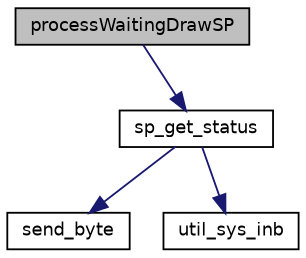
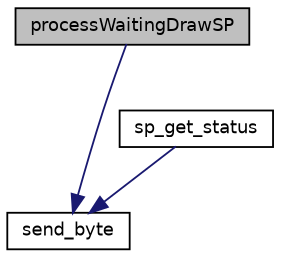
edge "processWaitingDrawSP" -> "sp_get_status": now "processWaitingDrawSP" -> "send_byte"
node "util_sys_inb": removed
